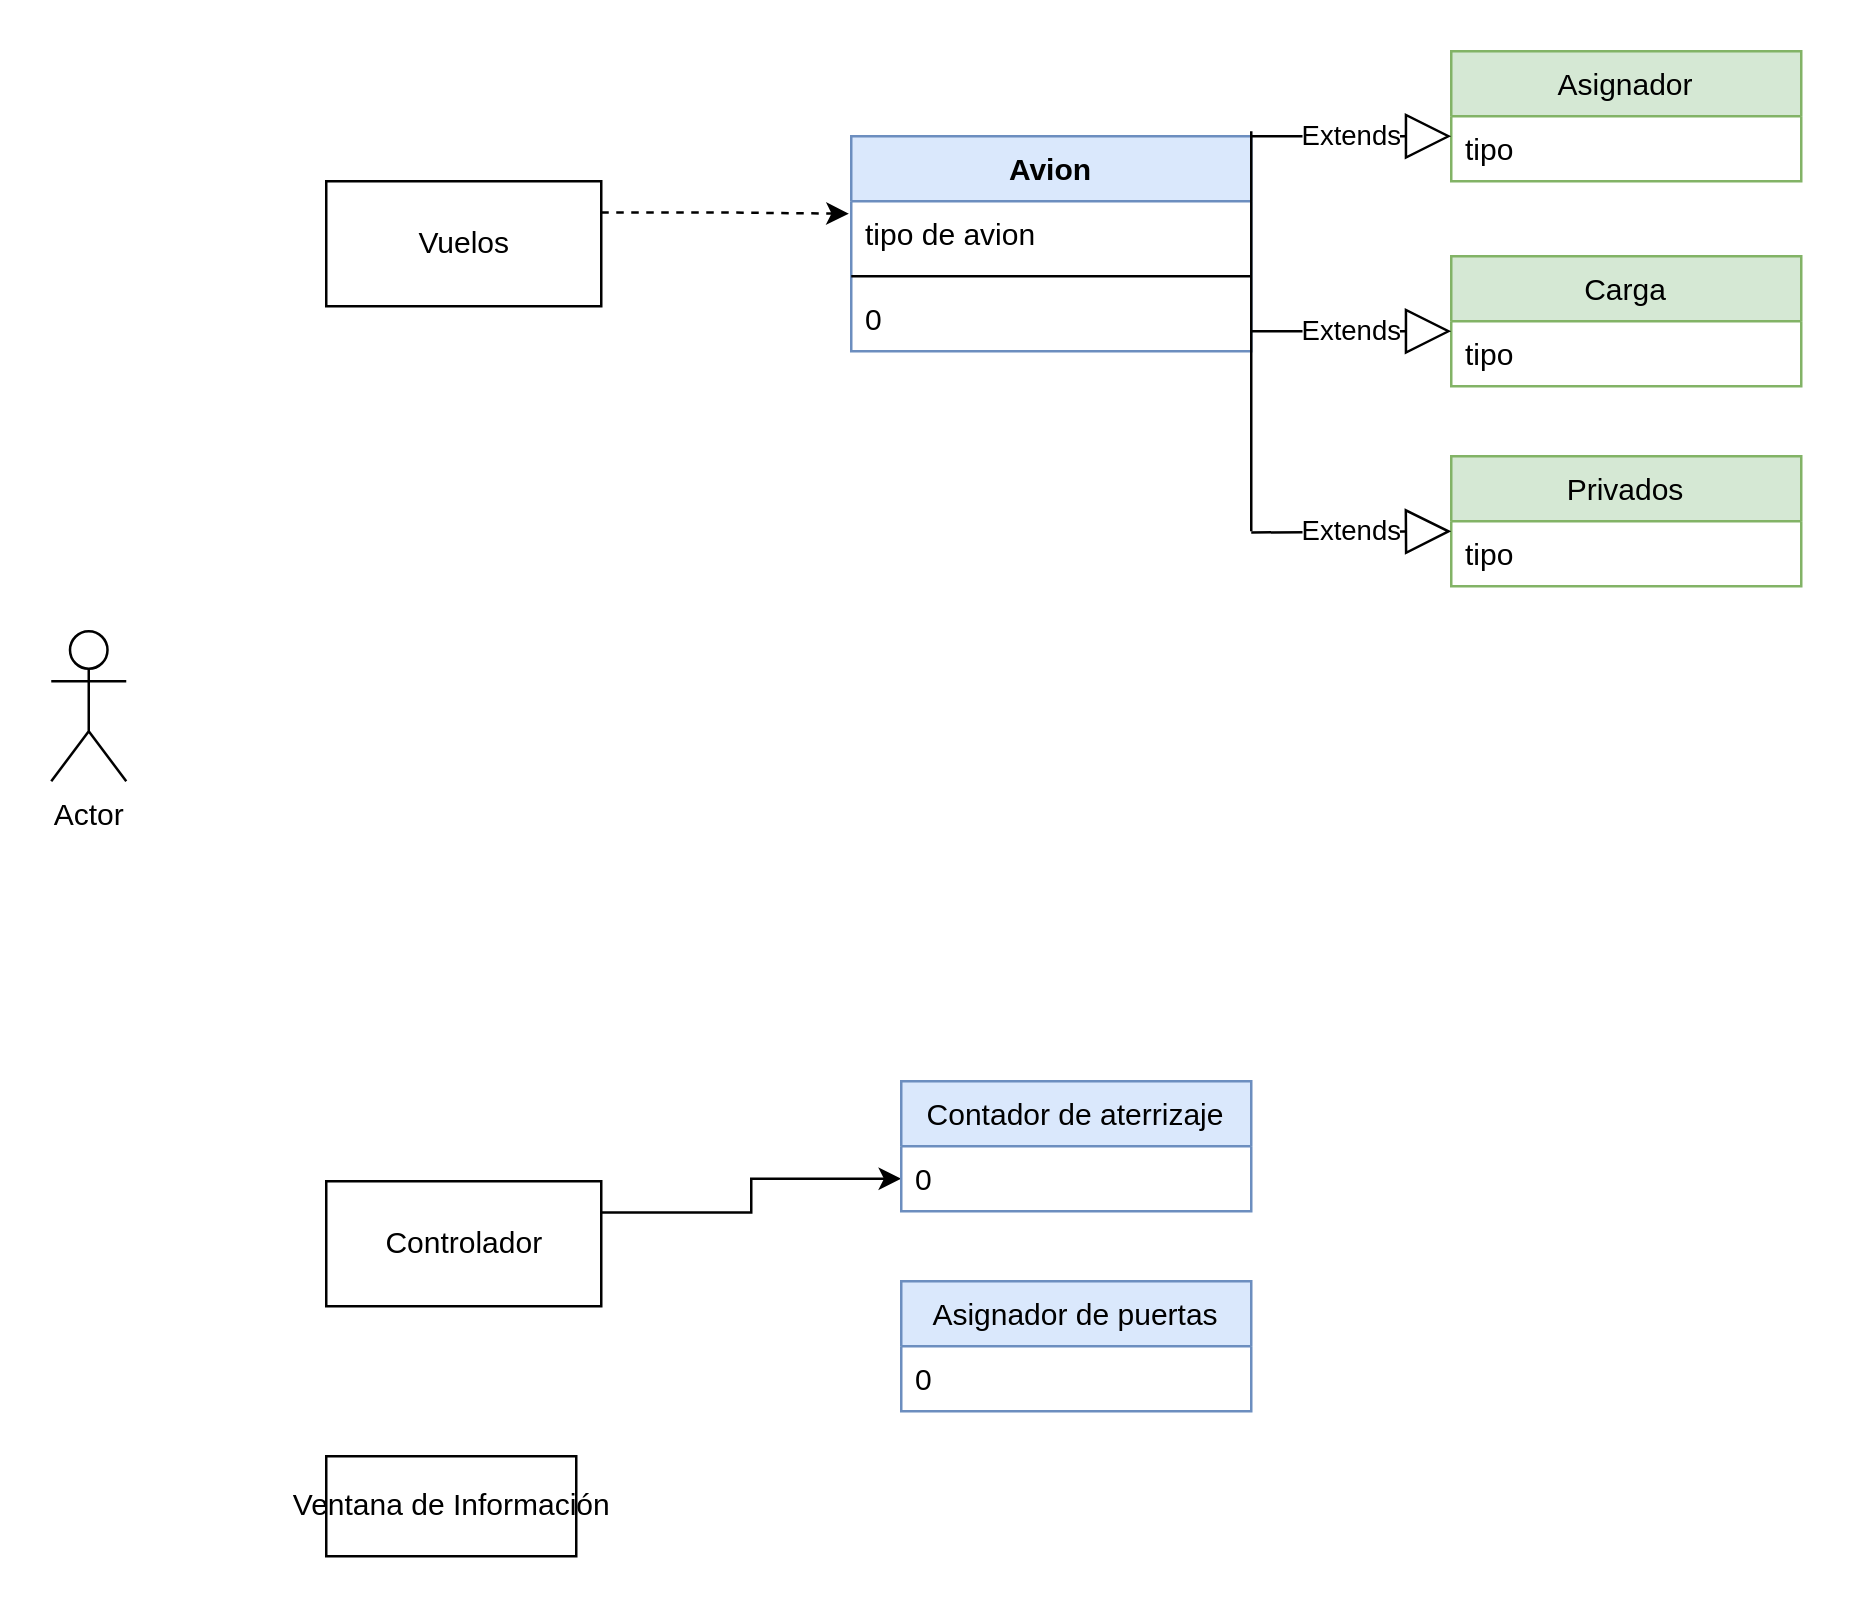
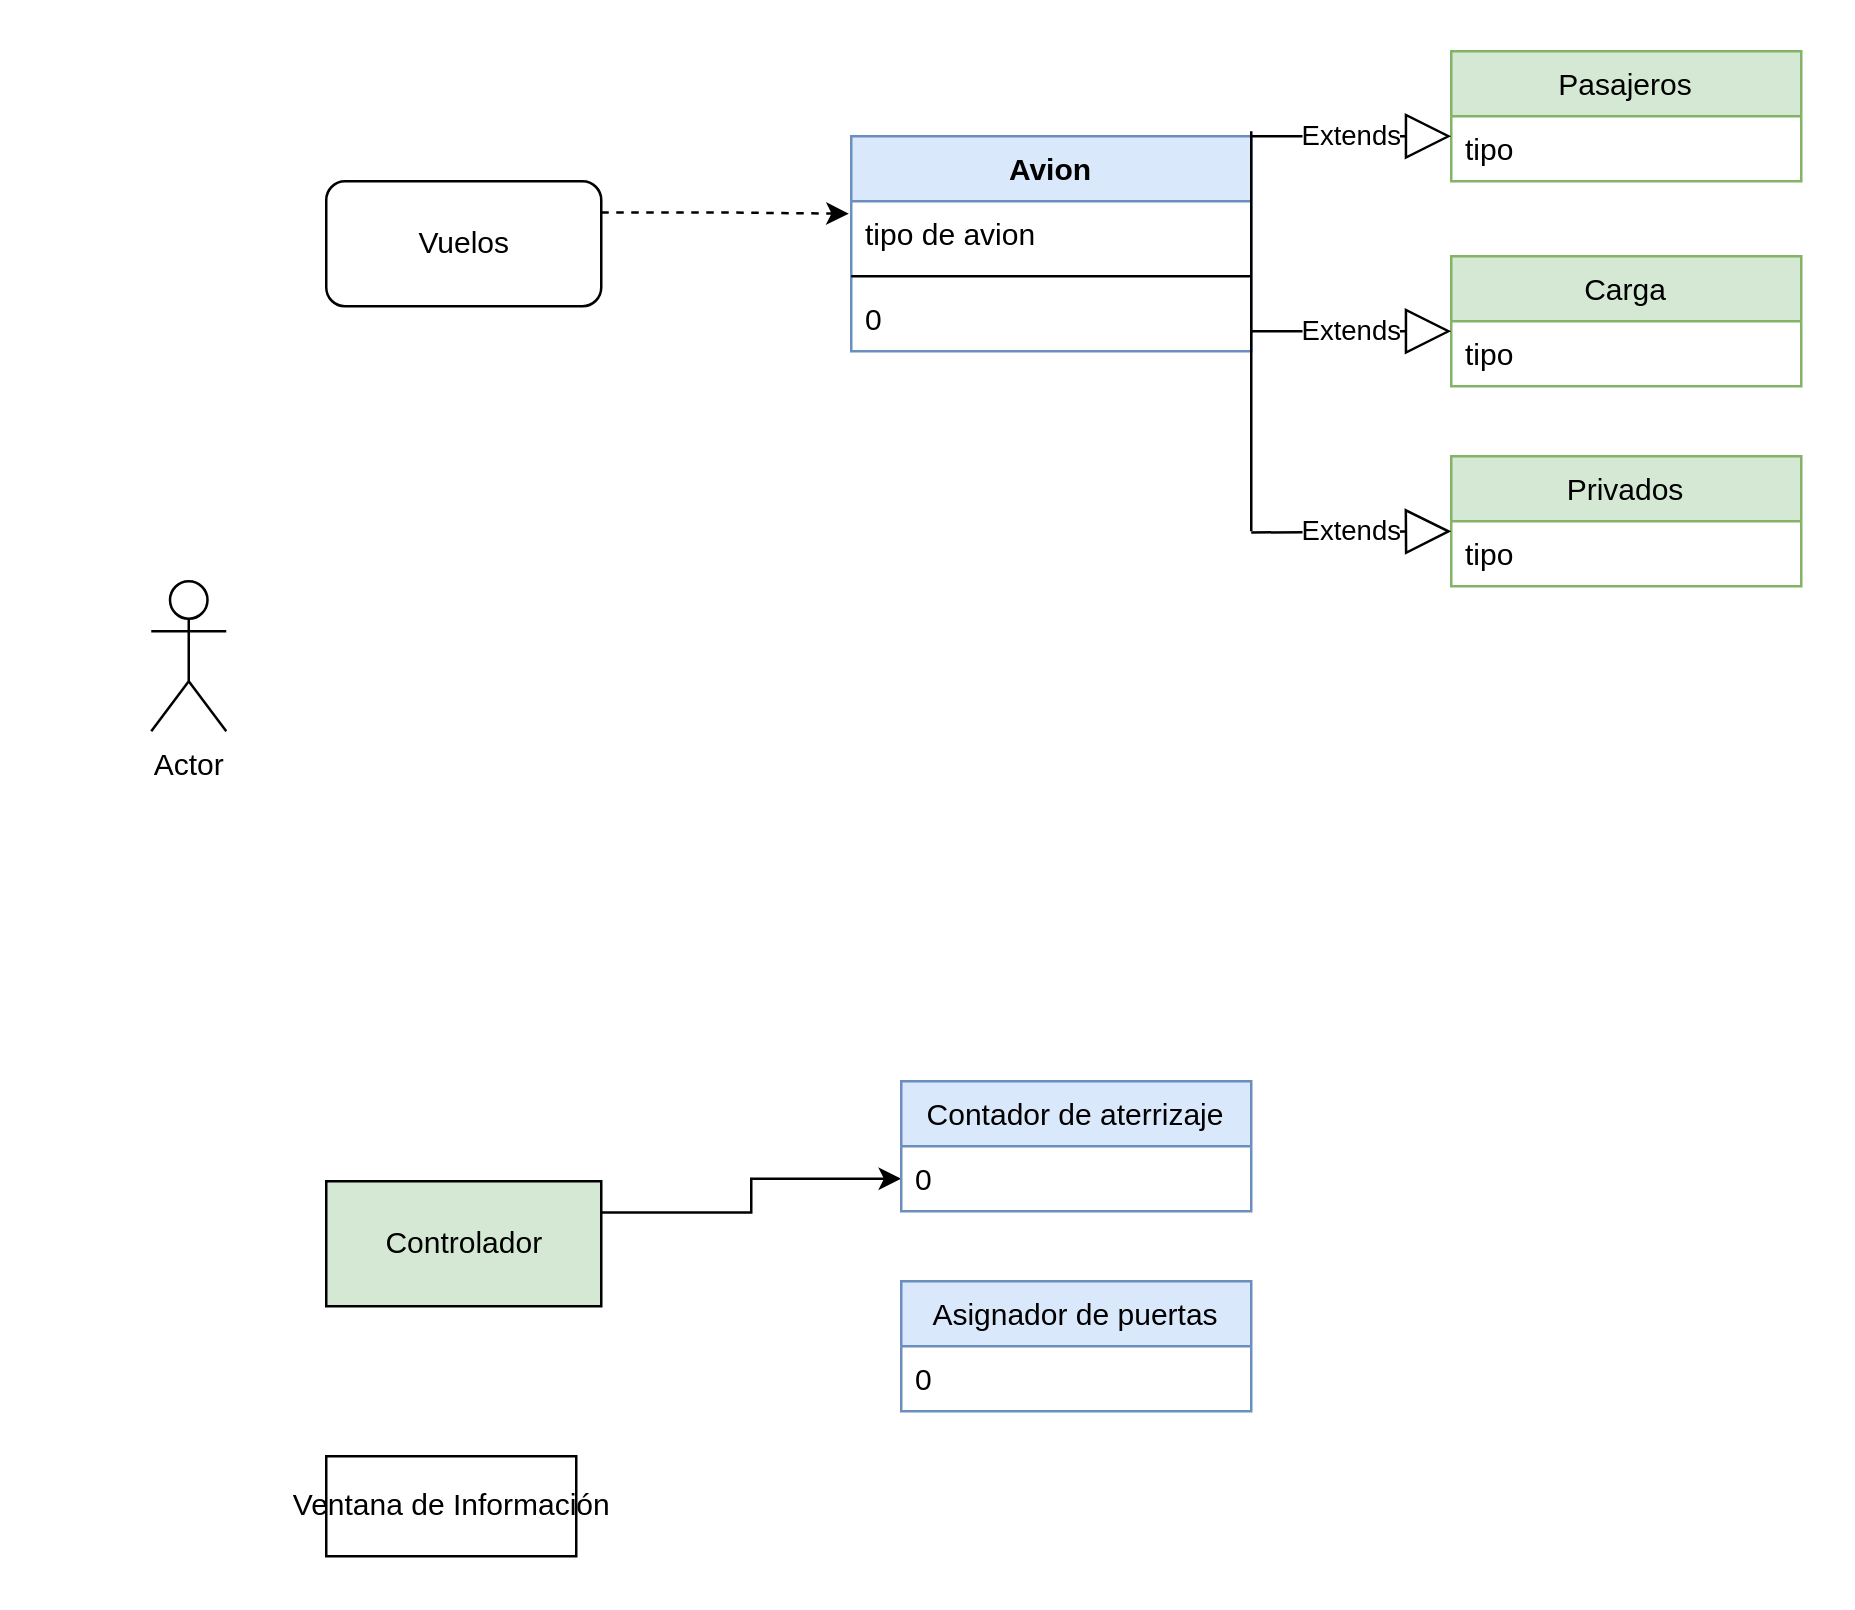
node "Asignador": label "Asignador" -> "Pasajeros"
node "Vuelos": shape rectangle -> rounded rectangle
node "Actor": moved (89, 706) -> (189, 656)
node "Controlador": fillcolor #ffffff -> #d5e8d4
